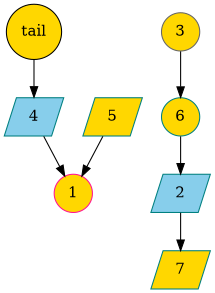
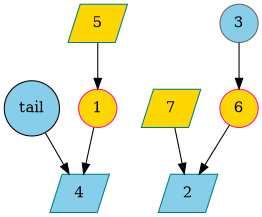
node "tail": fillcolor gold -> skyblue
node "3": fillcolor gold -> skyblue
node "6": color teal -> deeppink
edge "4" -> "1": reversed
edge "2" -> "7": reversed
